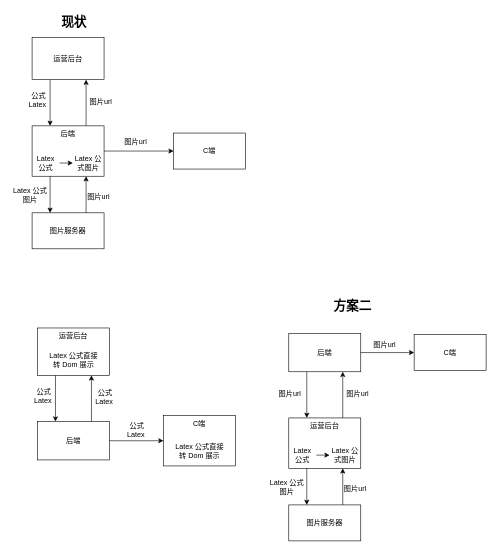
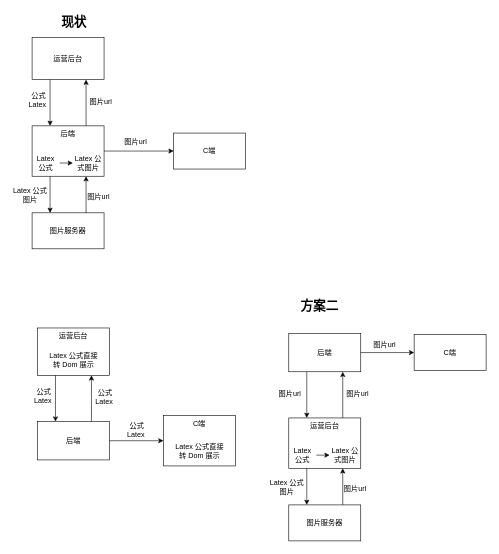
node "方案二": moved (353, 305) -> (320, 305)
